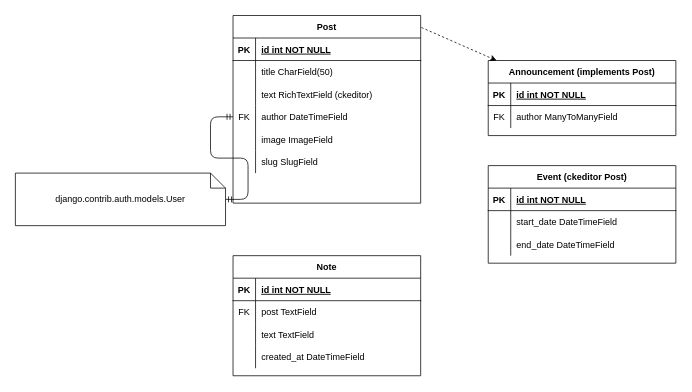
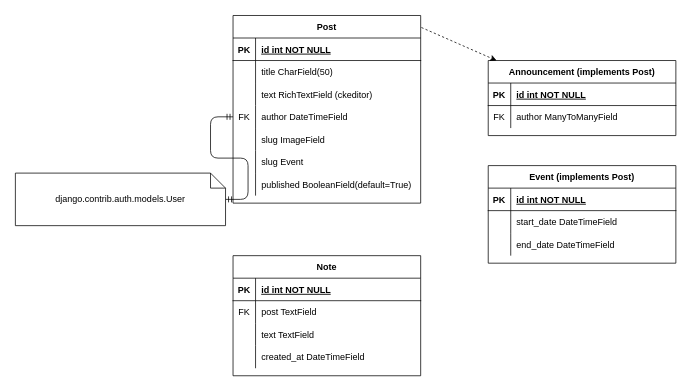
node "image ImageField": label "image ImageField" -> "slug ImageField"
node "slug SlugField": label "slug SlugField" -> "slug Event"
node "Event (ckeditor Post)": label "Event (ckeditor Post)" -> "Event (implements Post)"
node "published BooleanField(default=True)": added
